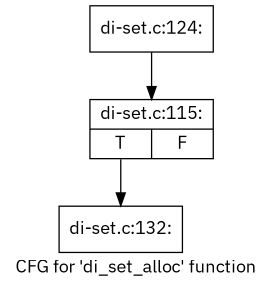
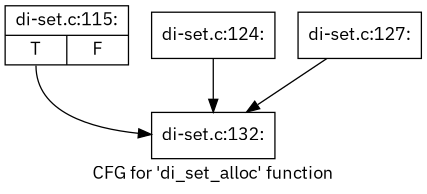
node "di-set.c:127:": added
edge "di-set.c:124:" -> "di-set.c:115:": now "di-set.c:124:" -> "di-set.c:132:"
